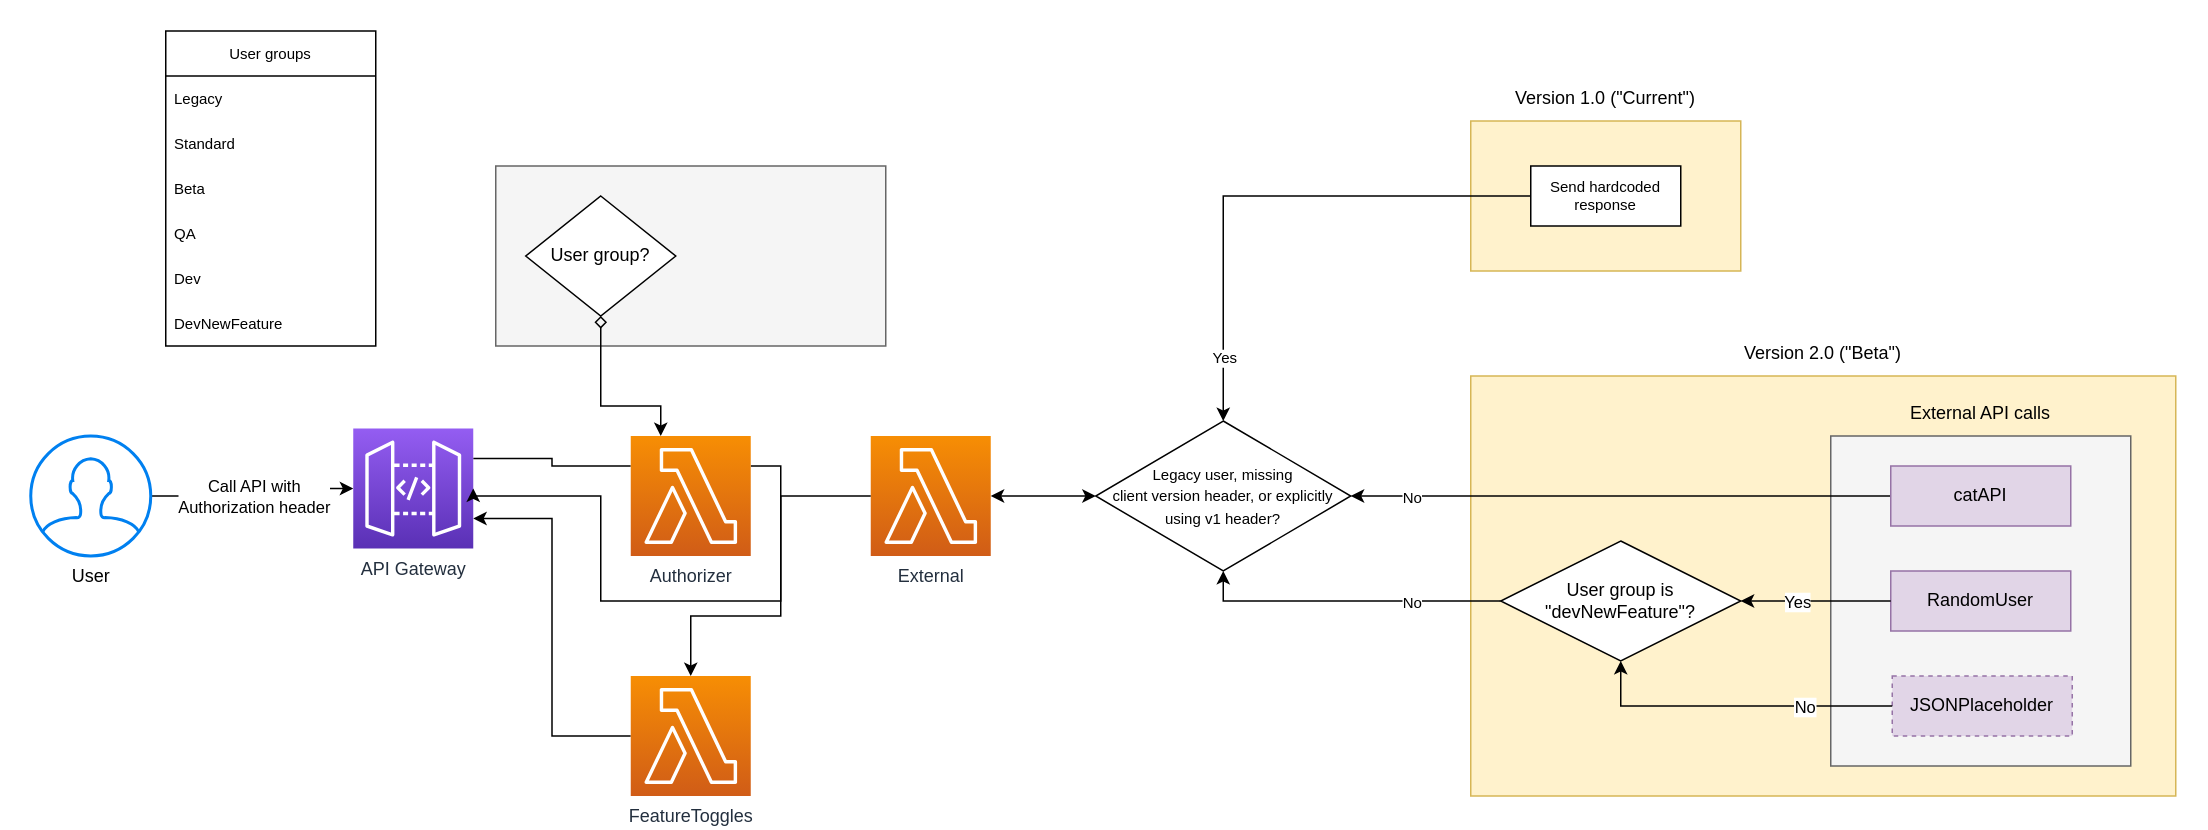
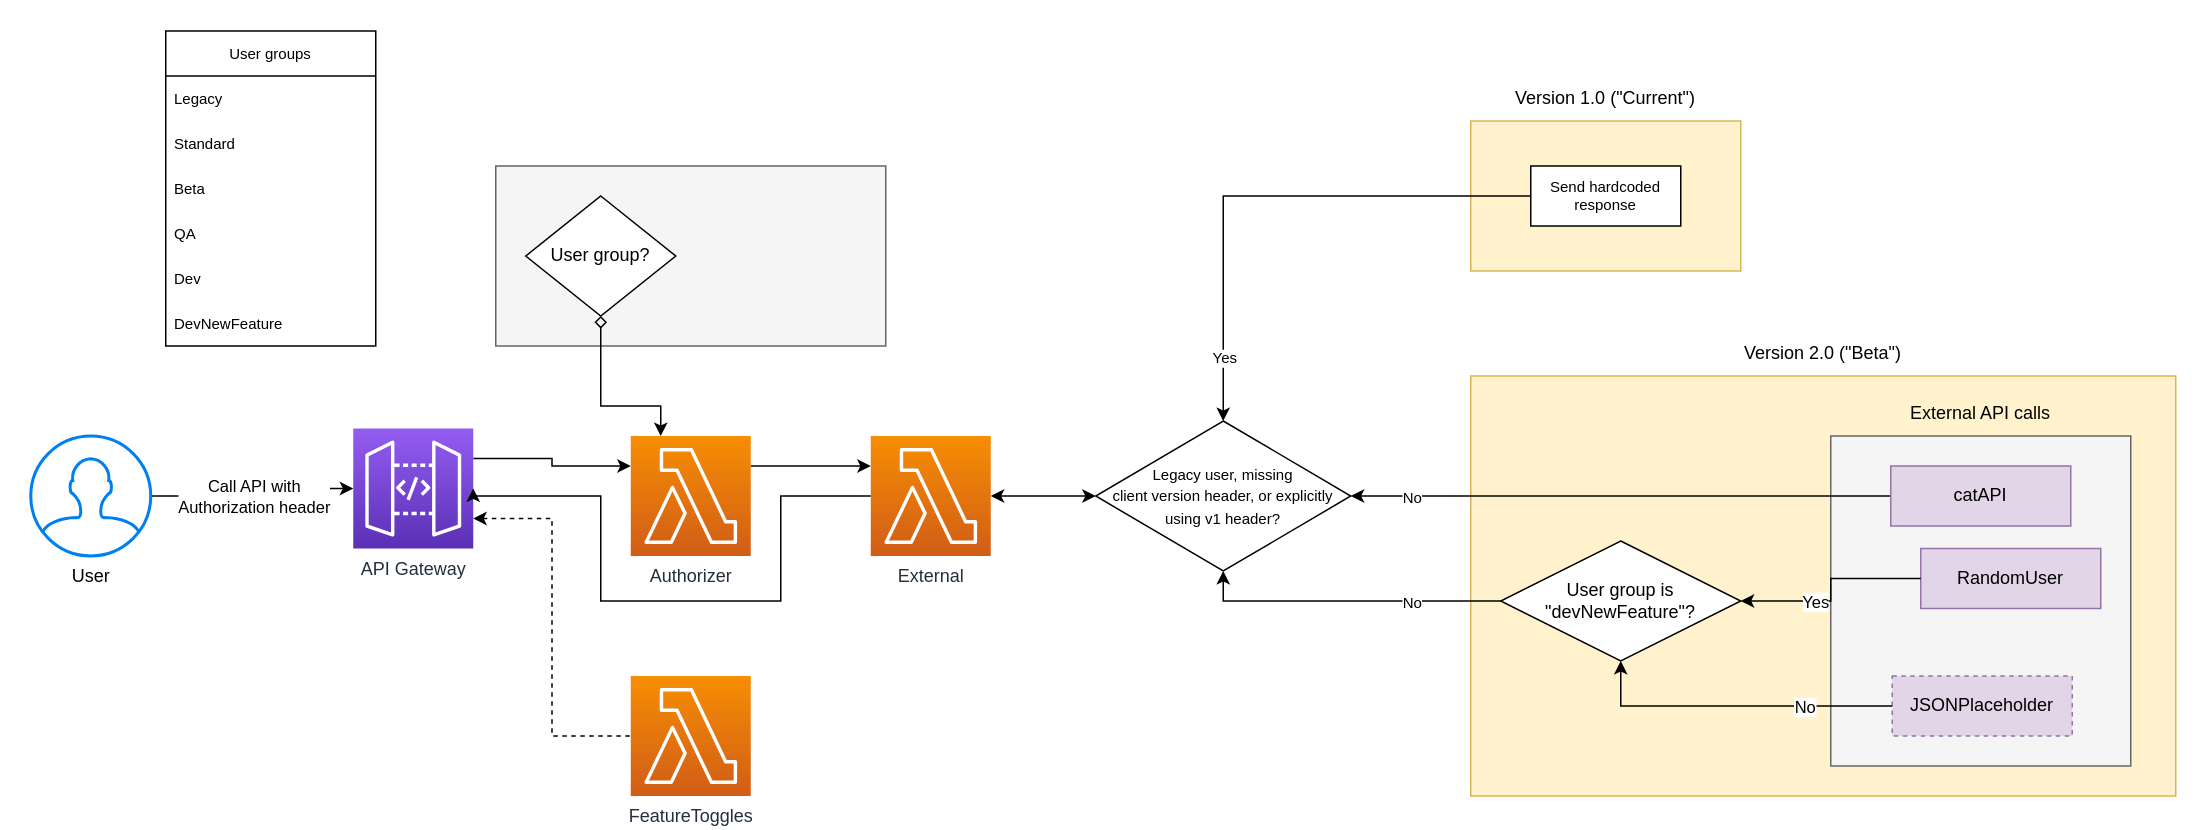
edge "API Gateway" -- "Authorizer": arrowhead none -> classic
node "RandomUser": moved (1981, 601) -> (2011, 578)
edge "Authorizer" -> "FeatureToggles": now "Authorizer" -> "External"
edge "FeatureToggles" -> "API Gateway": style solid -> dashed
